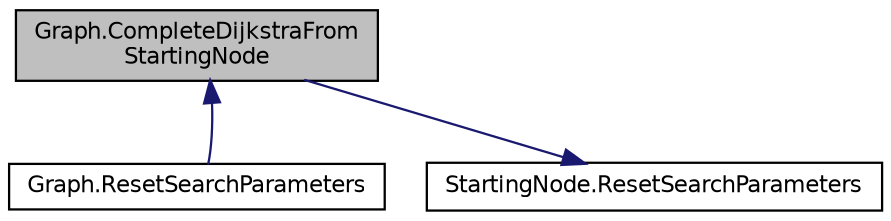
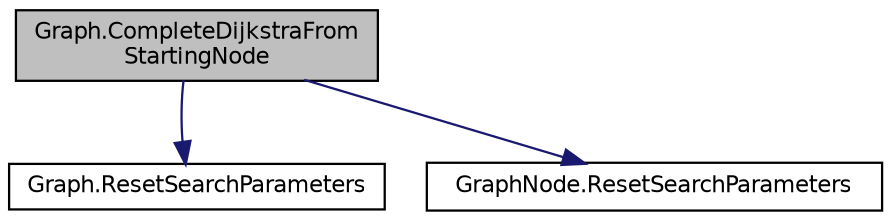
edge "Graph.ResetSearchParameters" -> "Graph.CompleteDijkstraFrom StartingNode": reversed
node "StartingNode.ResetSearchParameters": label "StartingNode.ResetSearchParameters" -> "GraphNode.ResetSearchParameters"
